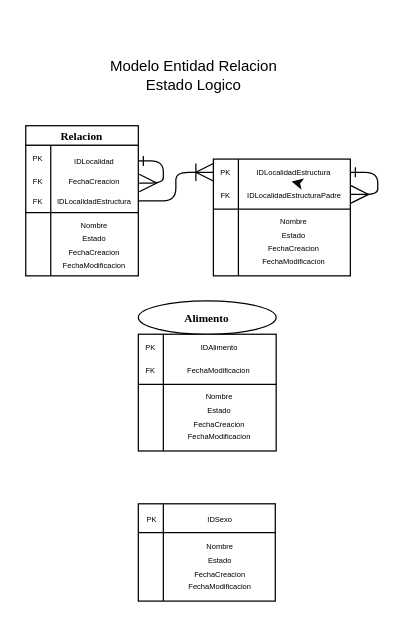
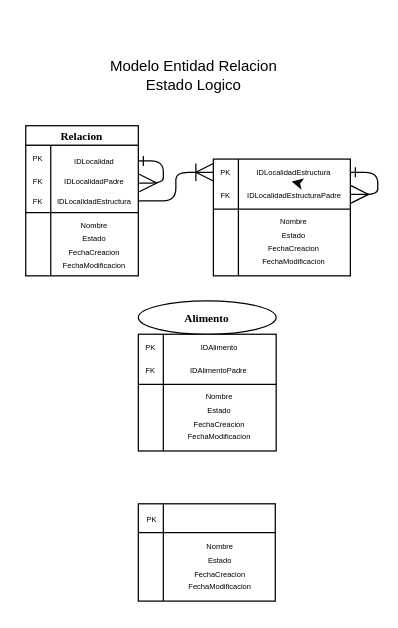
node "FechaCreacion": label "FechaCreacion" -> "IDLocalidadPadre"
node "FechaModificacion": label "FechaModificacion" -> "IDAlimentoPadre"
node "IDSexo": removed
